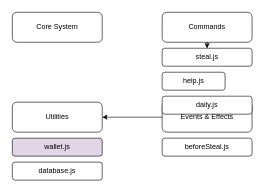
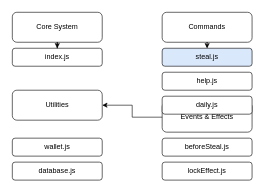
edge "Core System" -> "index.js": added
node "index.js": added
node "steal.js": fillcolor #ffffff -> #dae8fc
node "help.js": size 63x18 -> 90x18
node "Utilities": moved (57, 117) -> (57, 105)
node "wallet.js": fillcolor #e1d5e7 -> #ffffff
node "lockEffect.js": added
